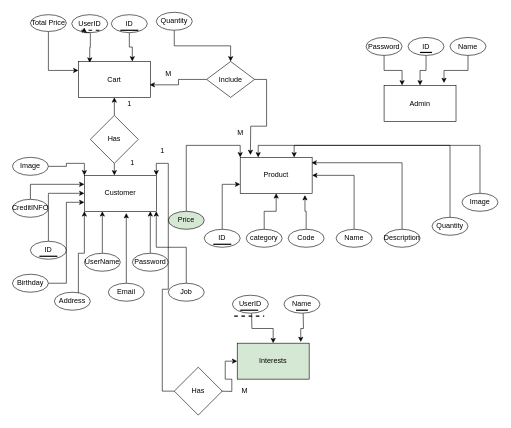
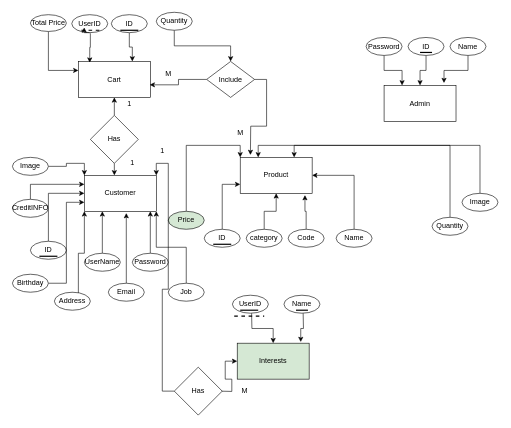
edge "Description" -> "Product": removed
node "Description": removed
